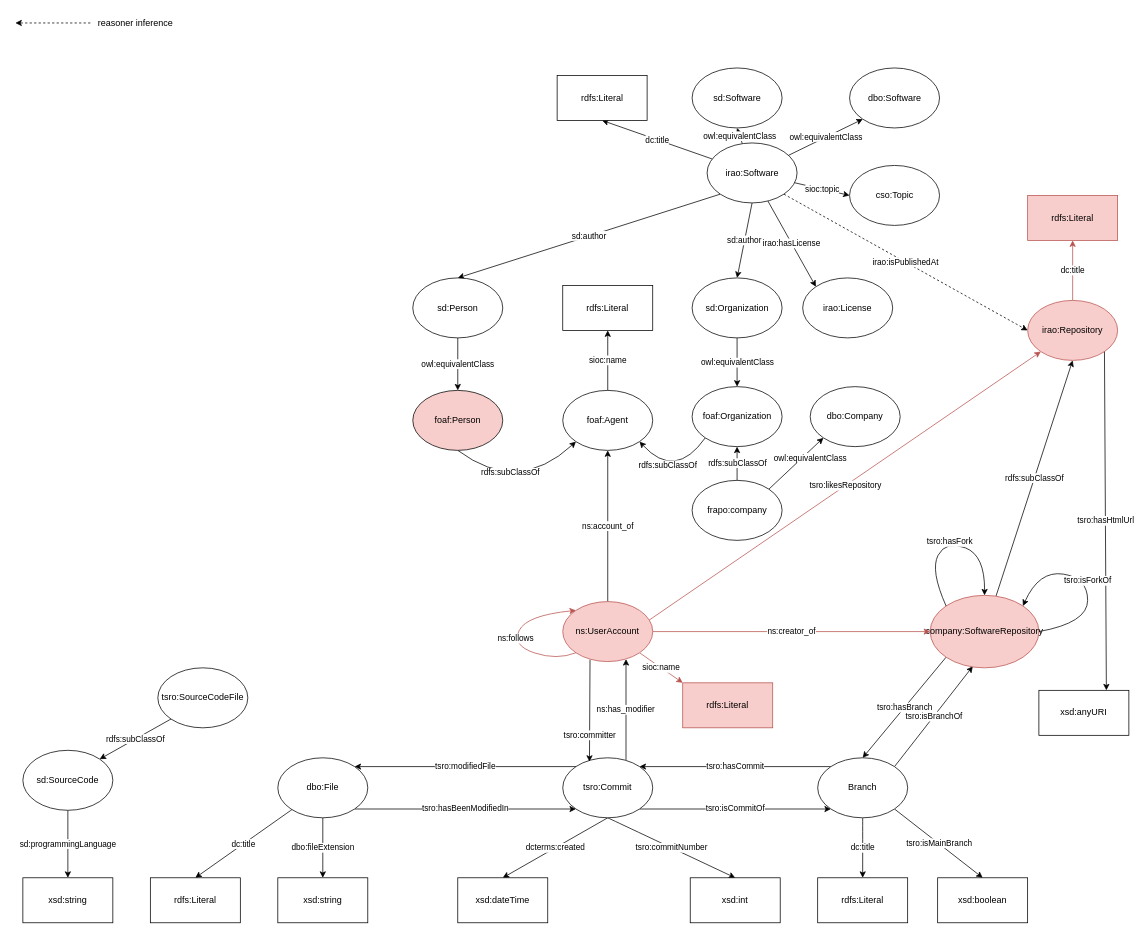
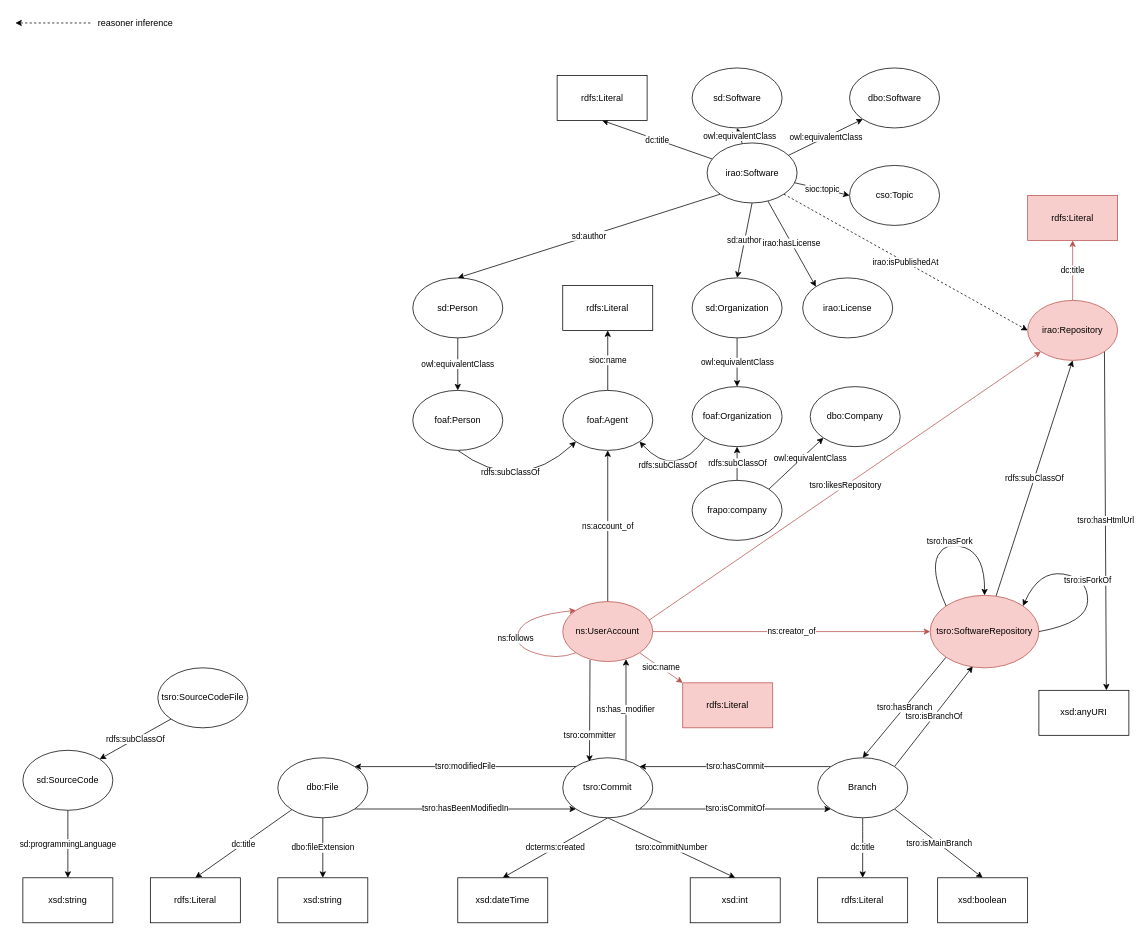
node "foaf:Person": fillcolor #f8cecc -> #ffffff
node "company:SoftwareRepository": label "company:SoftwareRepository" -> "tsro:SoftwareRepository"
